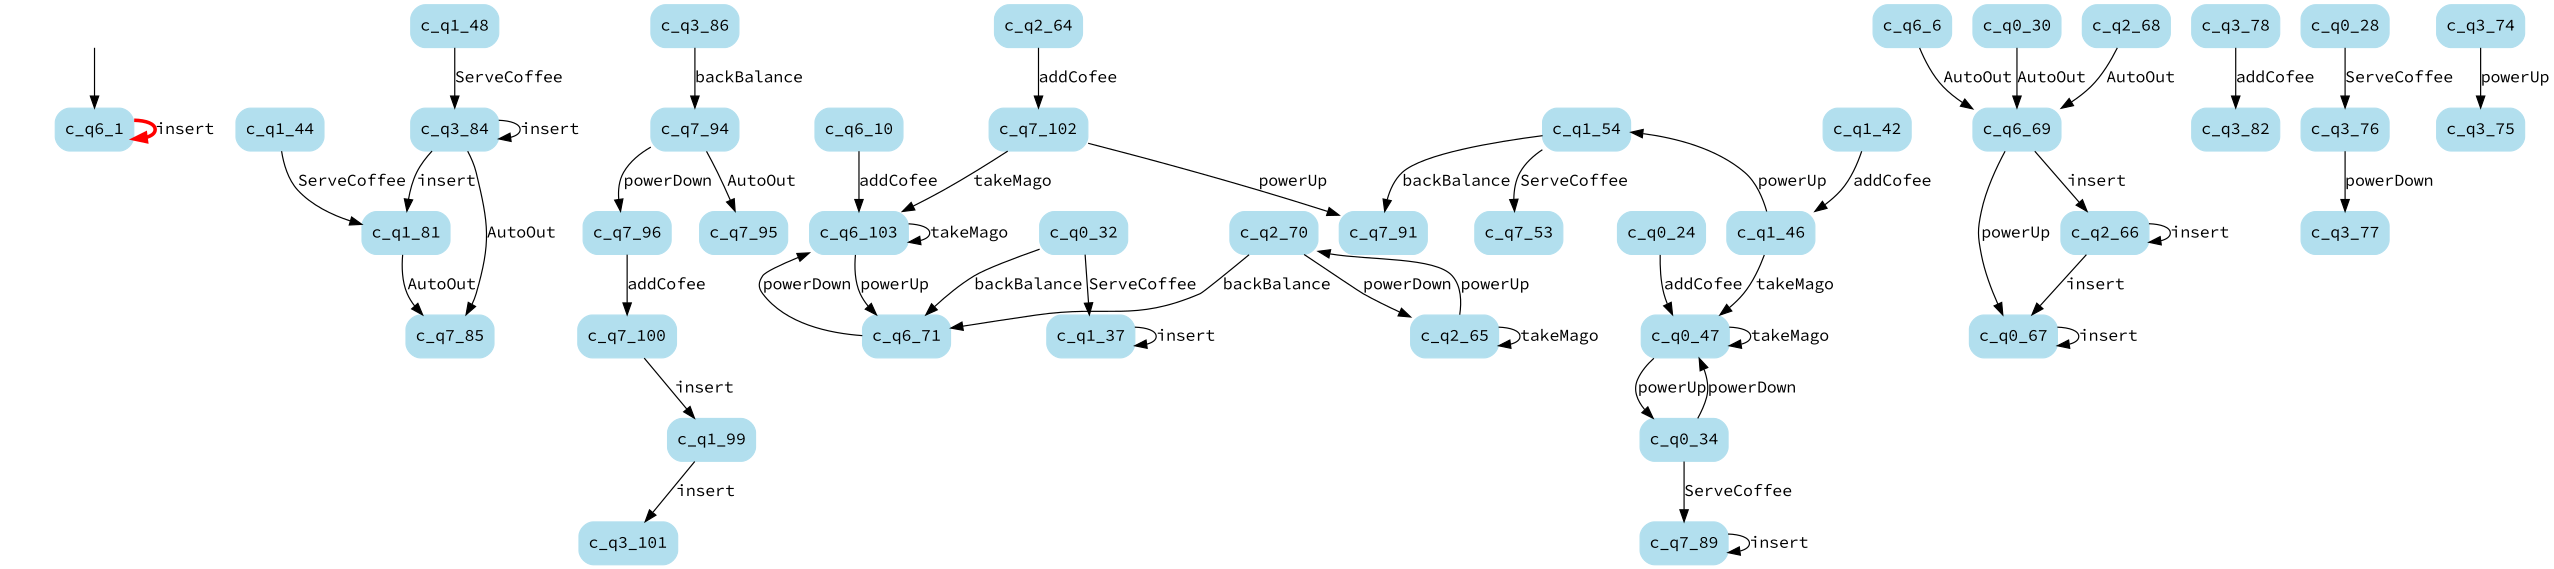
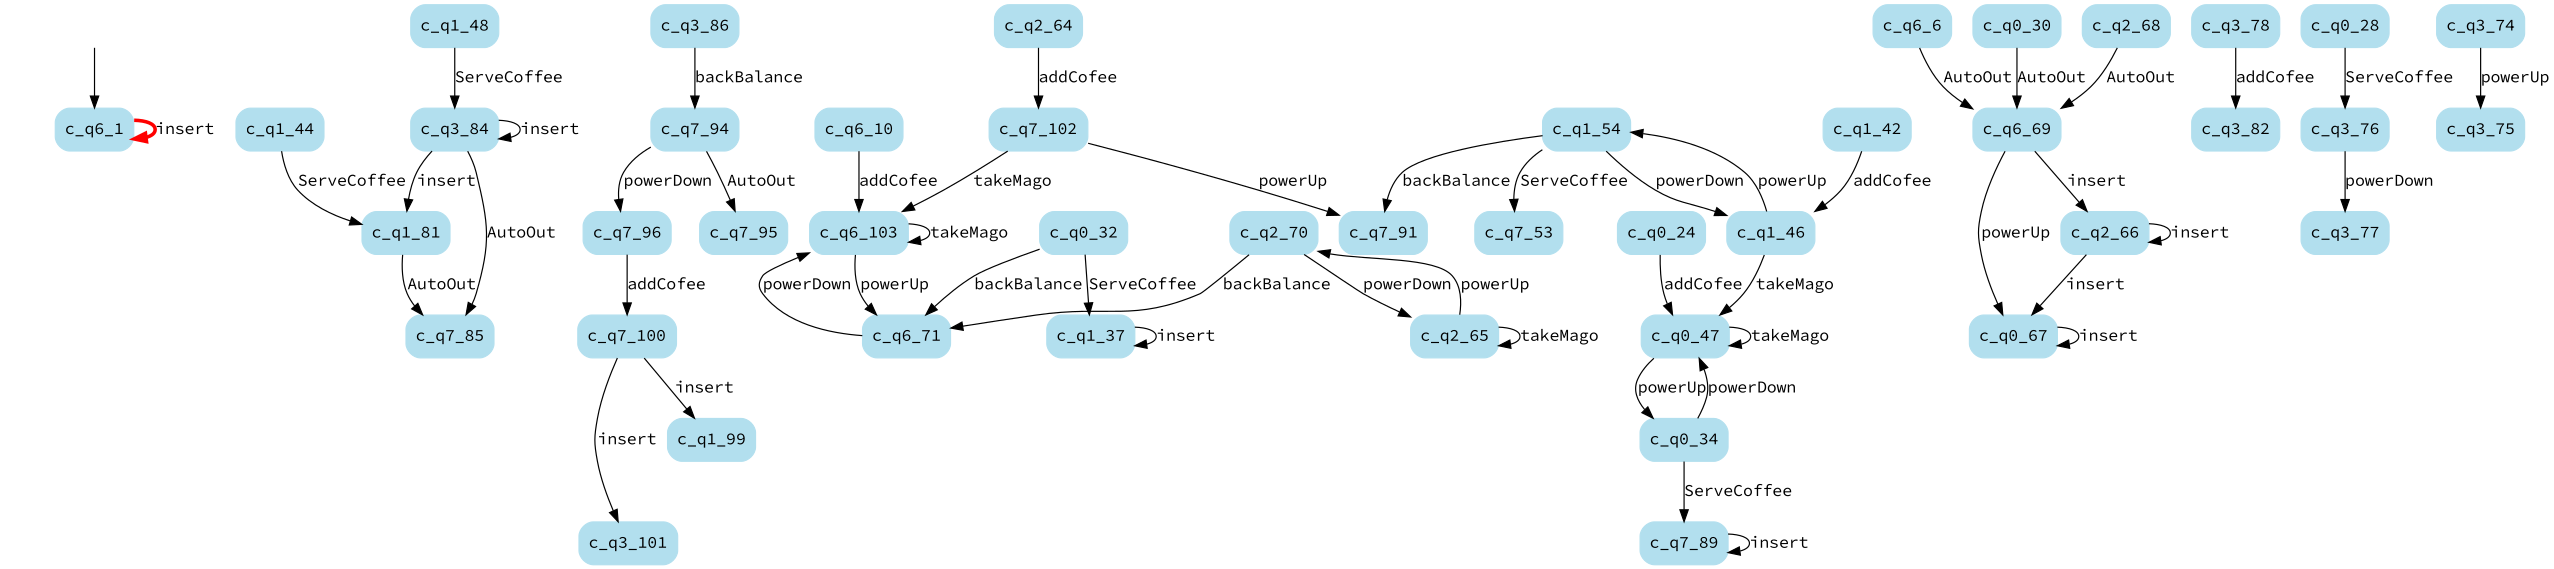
edge "c_q1_54" -> "c_q1_46": added, label "powerDown"
edge "c_q1_99" -> "c_q3_101": now "c_q7_100" -> "c_q3_101"
